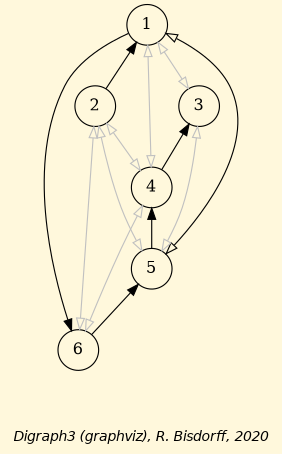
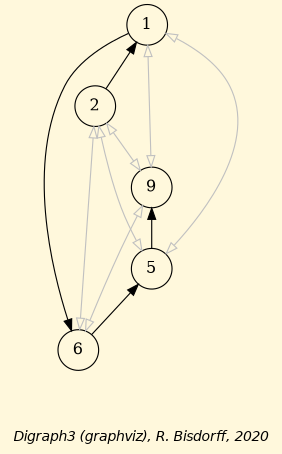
node "3": removed
edge "1" -- "5": color black -> grey
node "4": label "4" -> "9"
